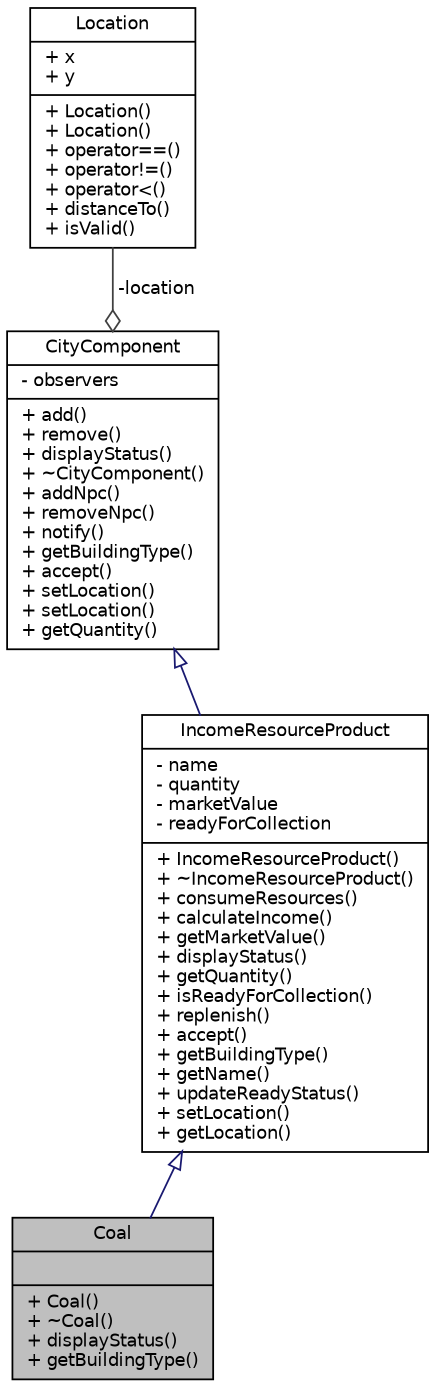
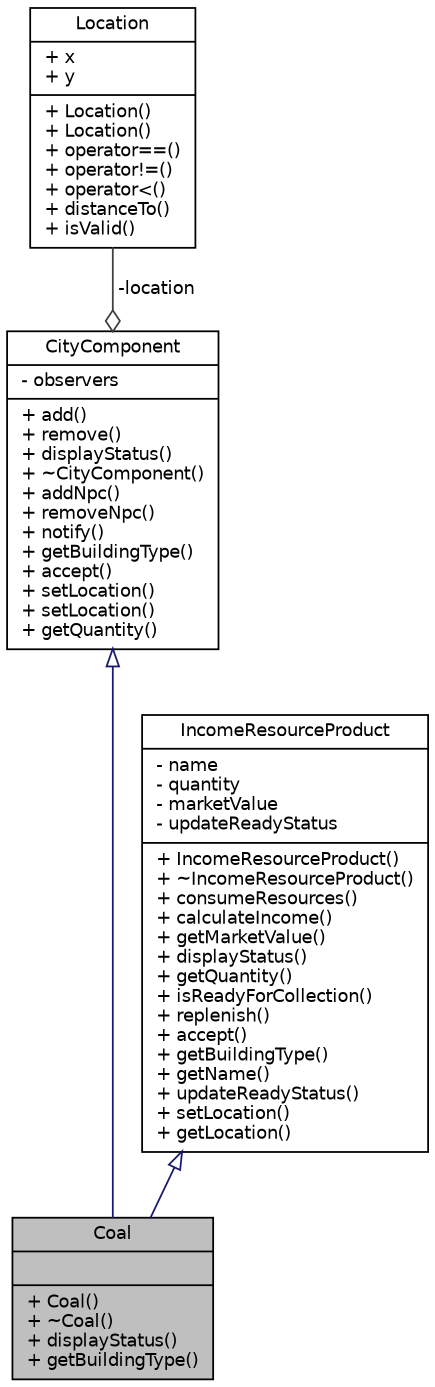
edge "IncomeResourceProduct" -> "CityComponent": now "Coal" -> "CityComponent"
node "IncomeResourceProduct": text "- readyForCollection" -> "- updateReadyStatus"
